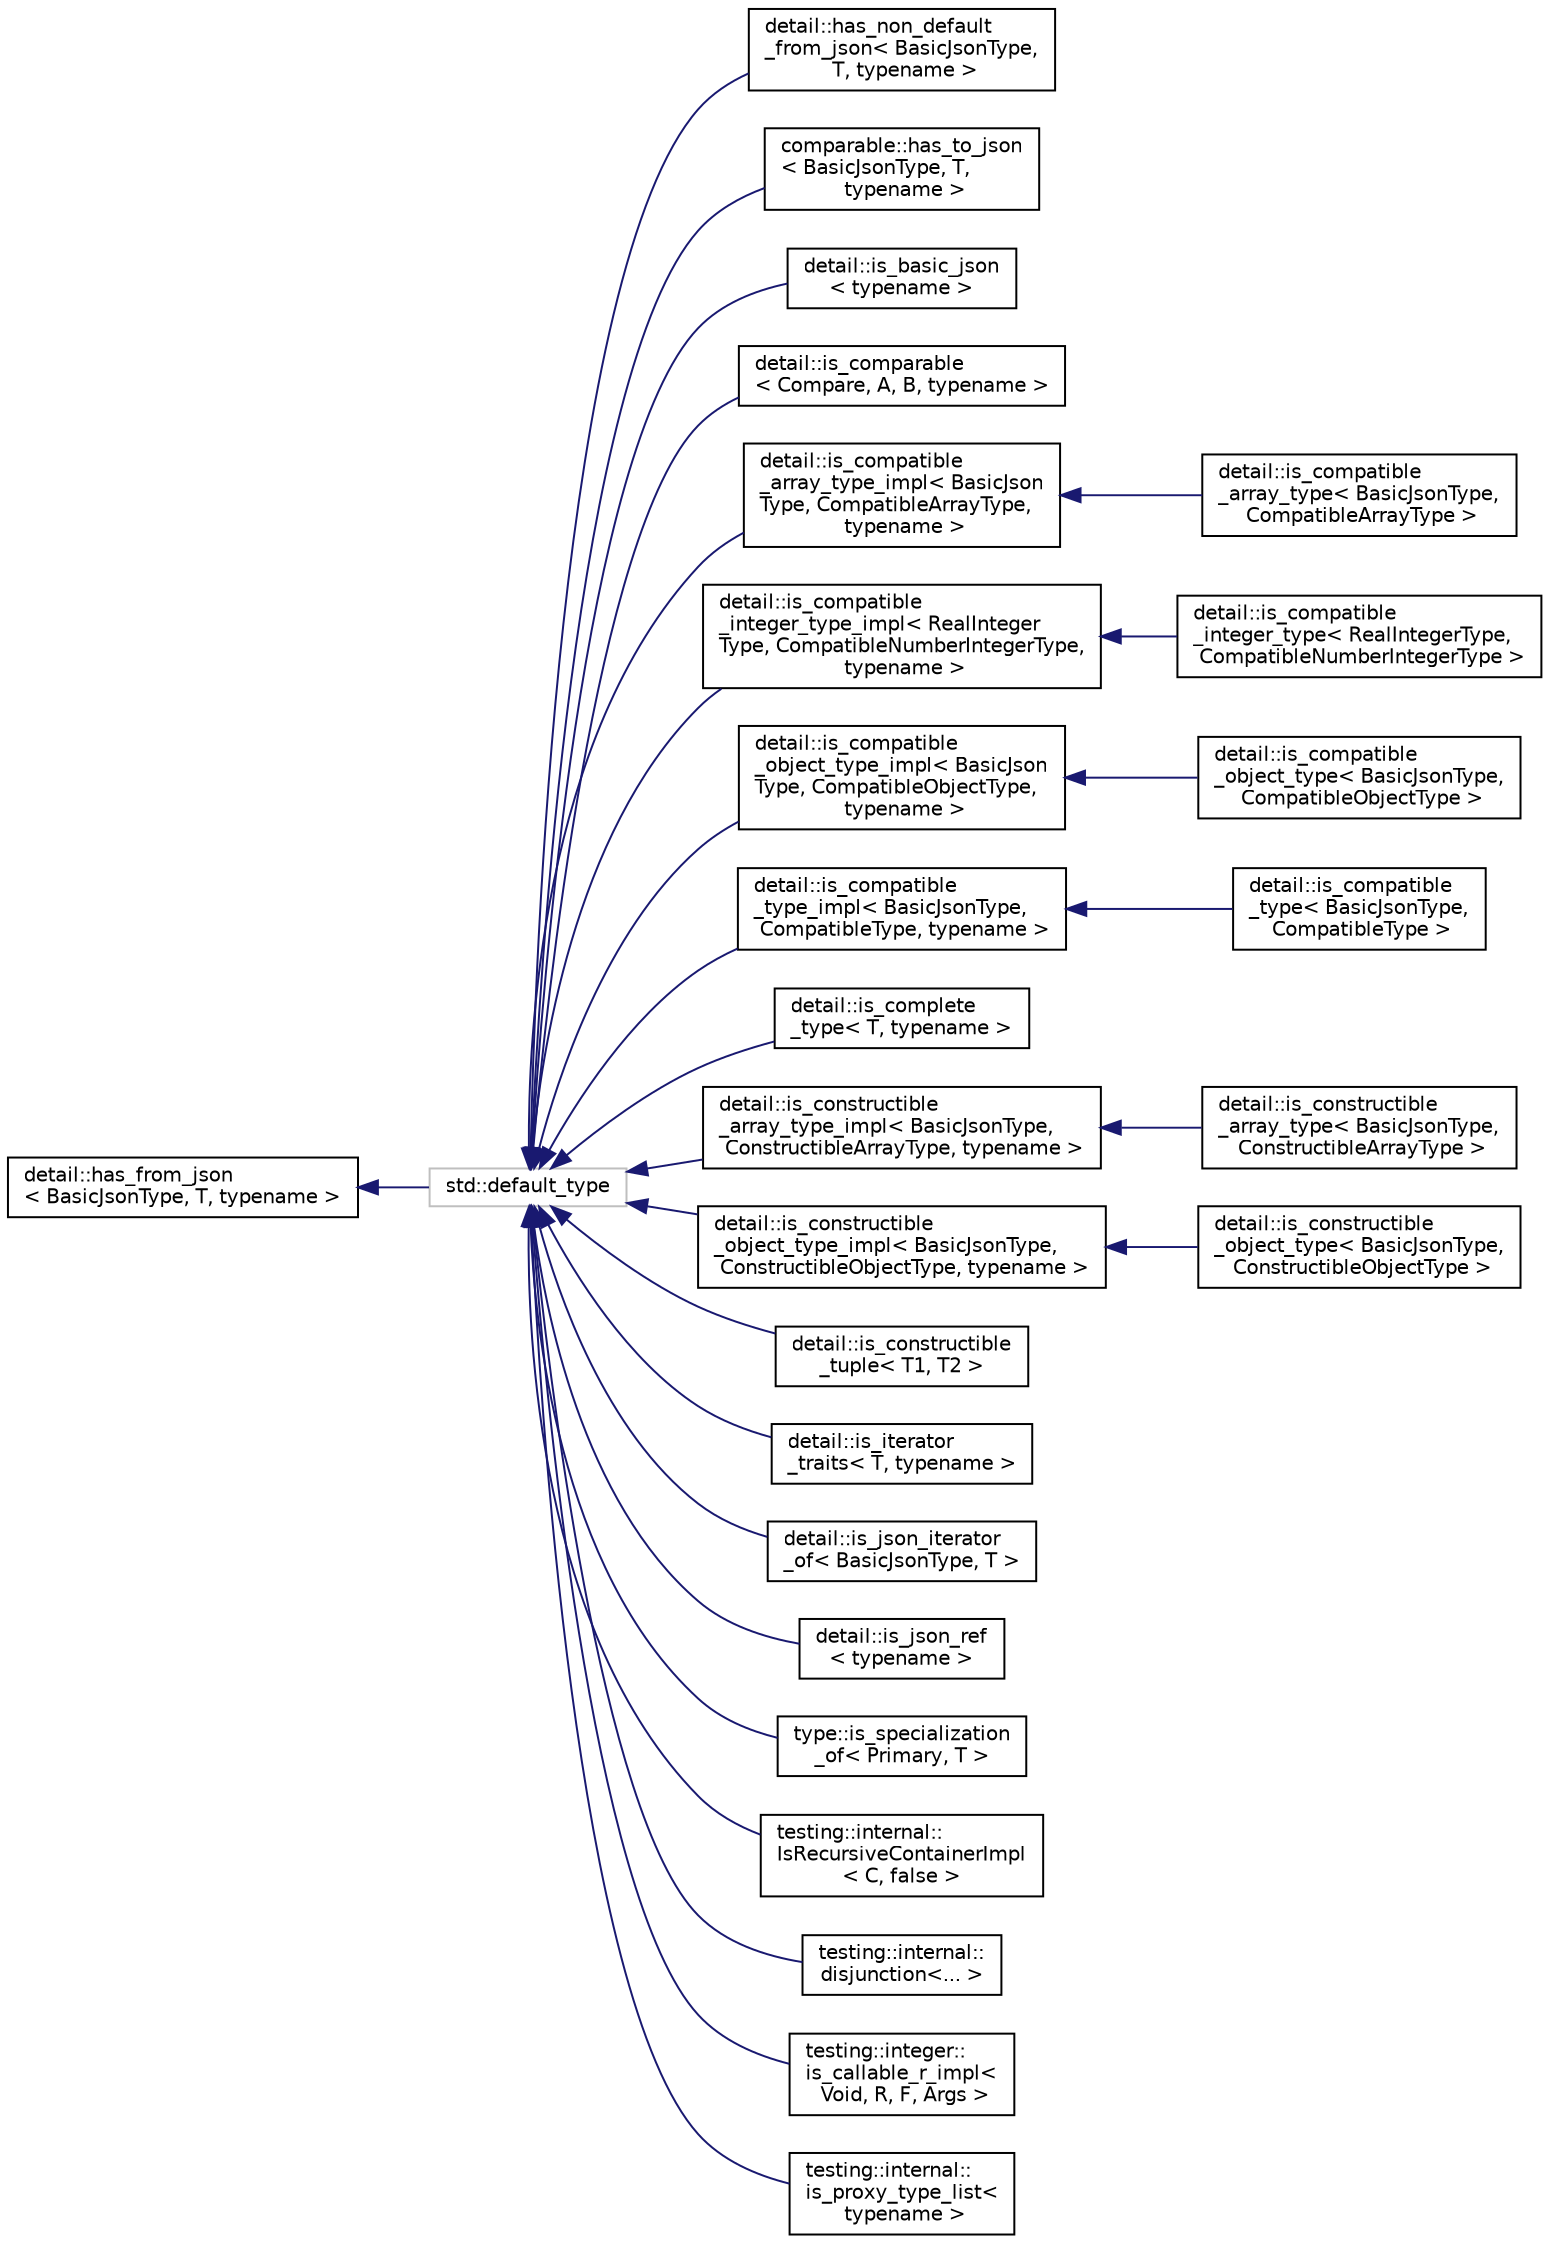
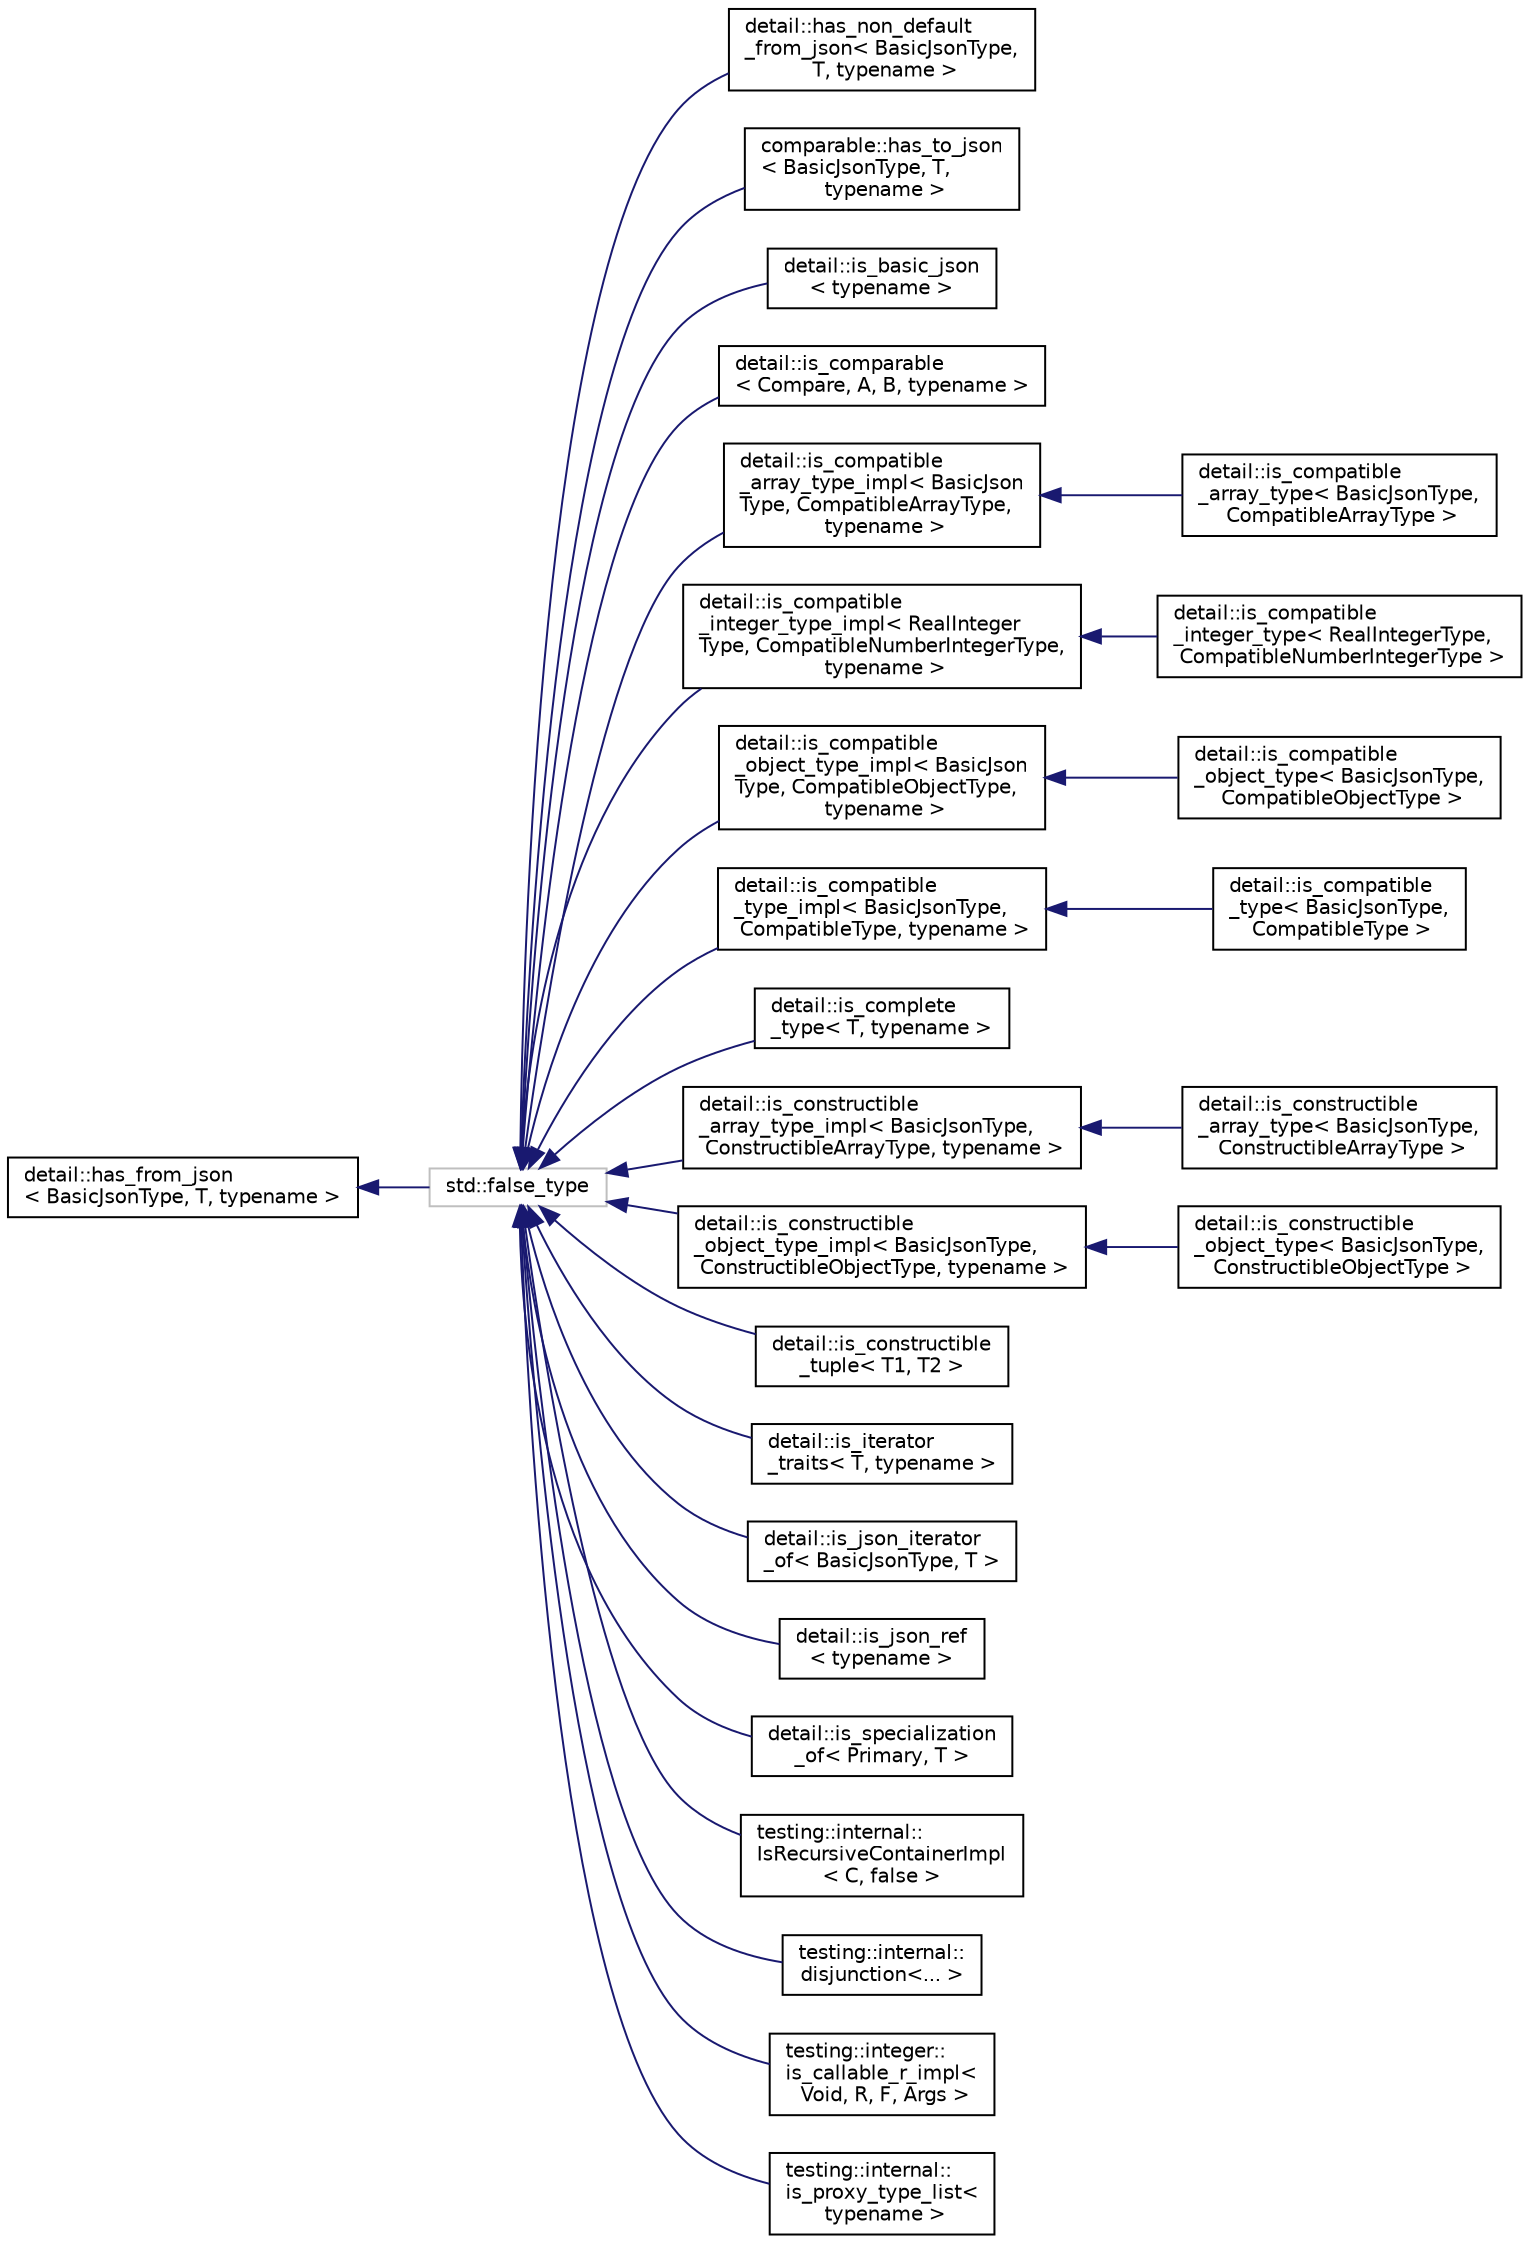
node "std::default_type": label "std::default_type" -> "std::false_type"
node "type::is_specialization _of< Primary, T >": label "type::is_specialization _of< Primary, T >" -> "detail::is_specialization _of< Primary, T >"
